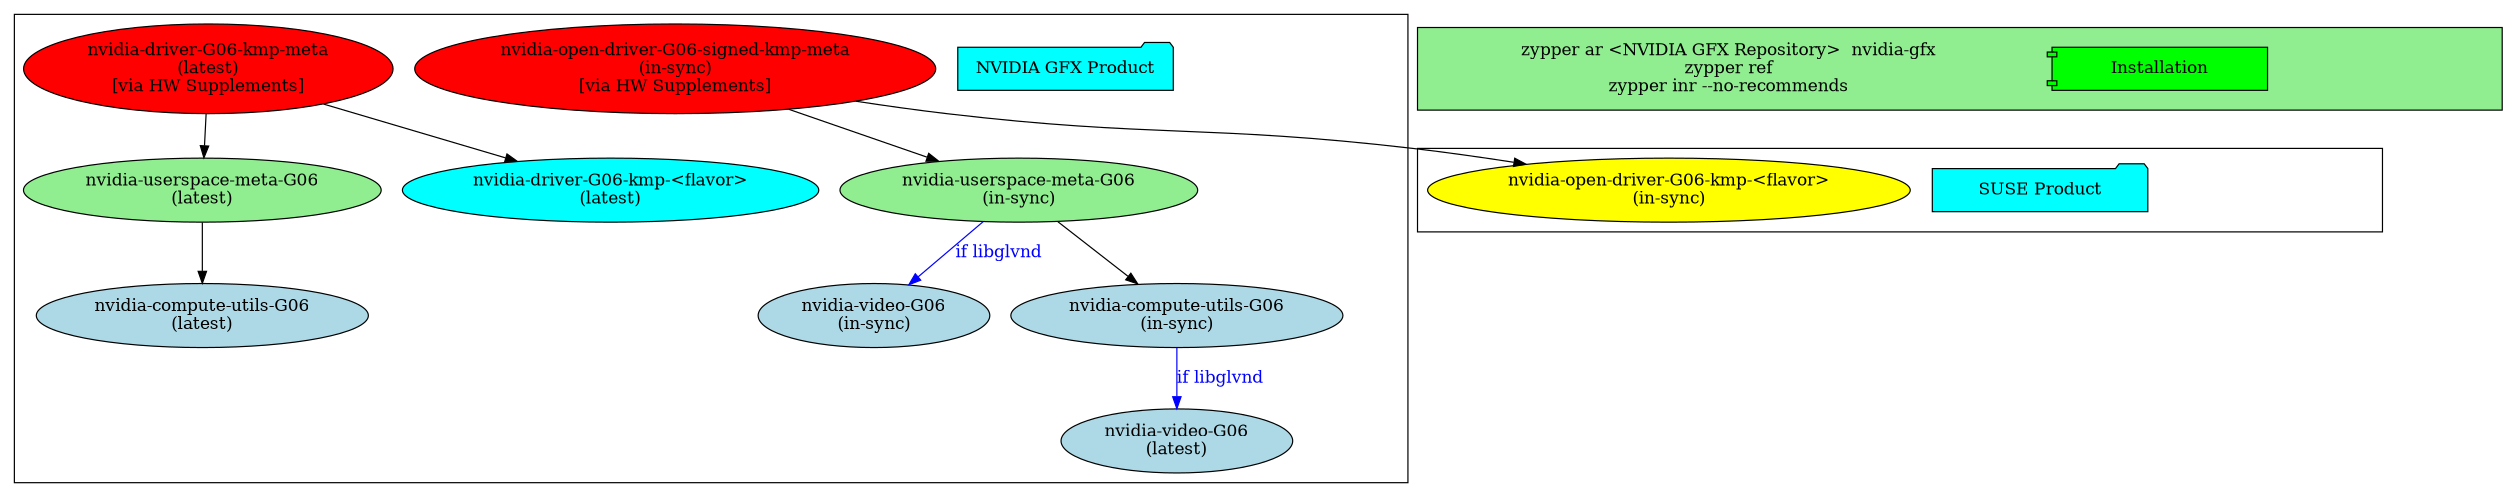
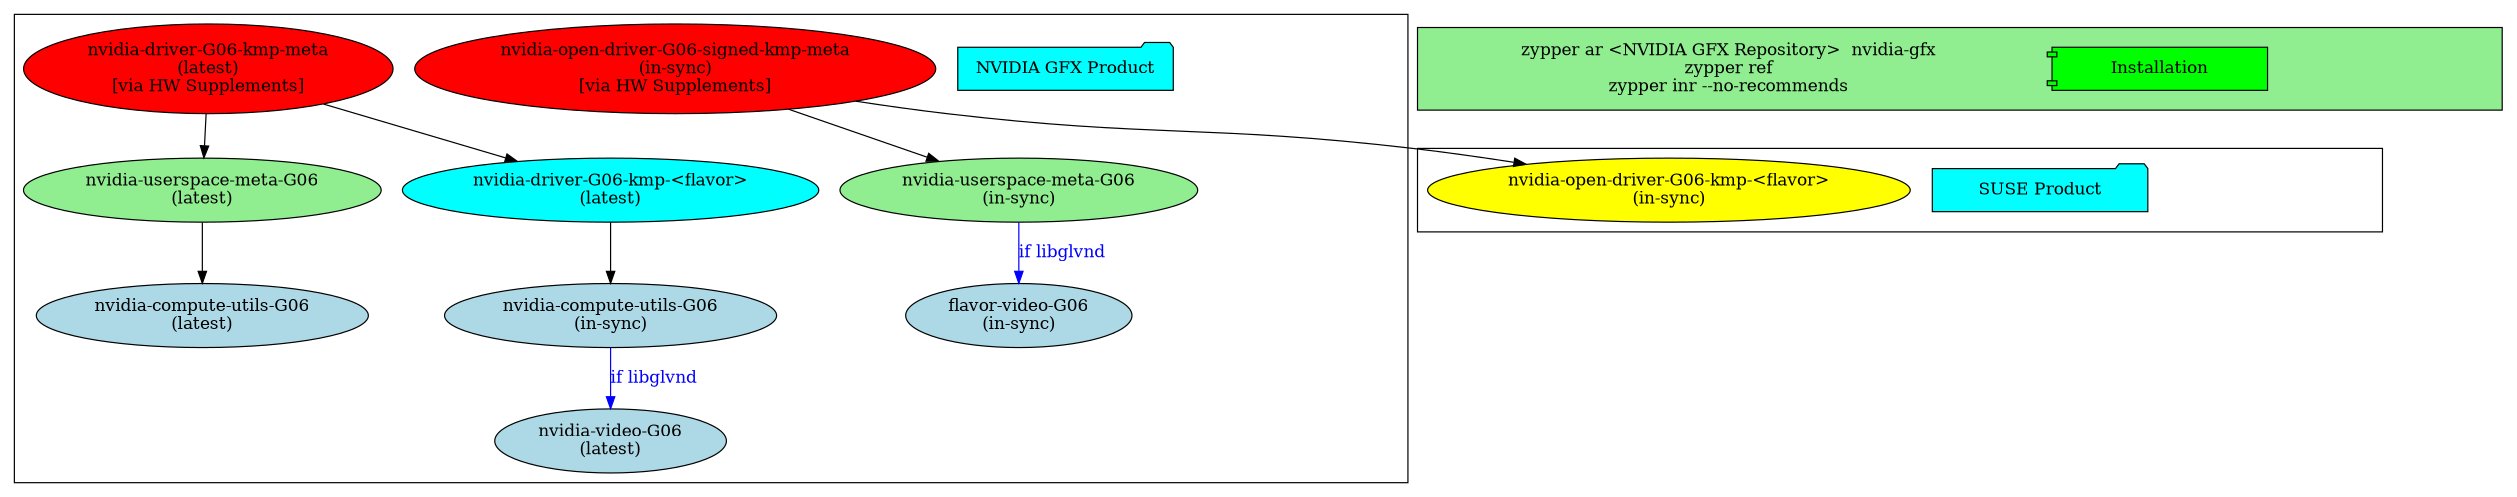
edge "nvidia-userspace-meta-G06 (in-sync)" -> "nvidia-compute-utils-G06 (in-sync)": now "nvidia-driver-G06-kmp-<flavor> (latest)" -> "nvidia-compute-utils-G06 (in-sync)"
node "nvidia-video-G06 (in-sync)": label "nvidia-video-G06 (in-sync)" -> "flavor-video-G06 (in-sync)"
